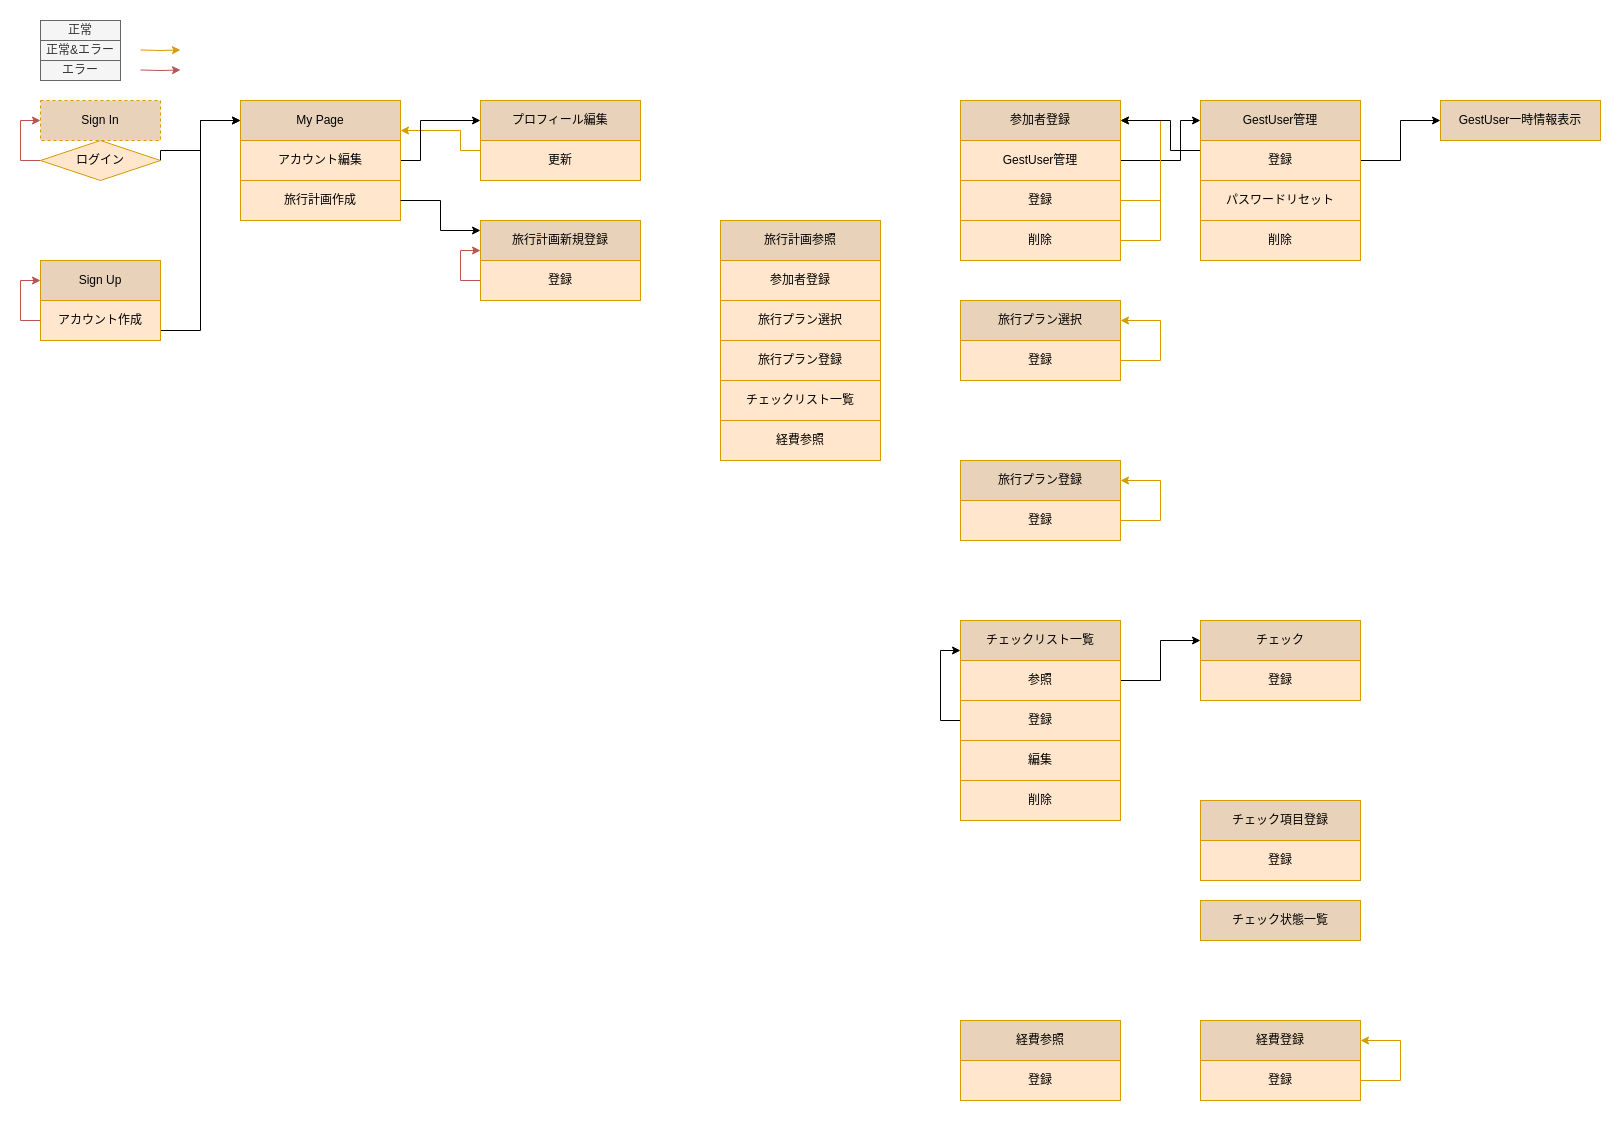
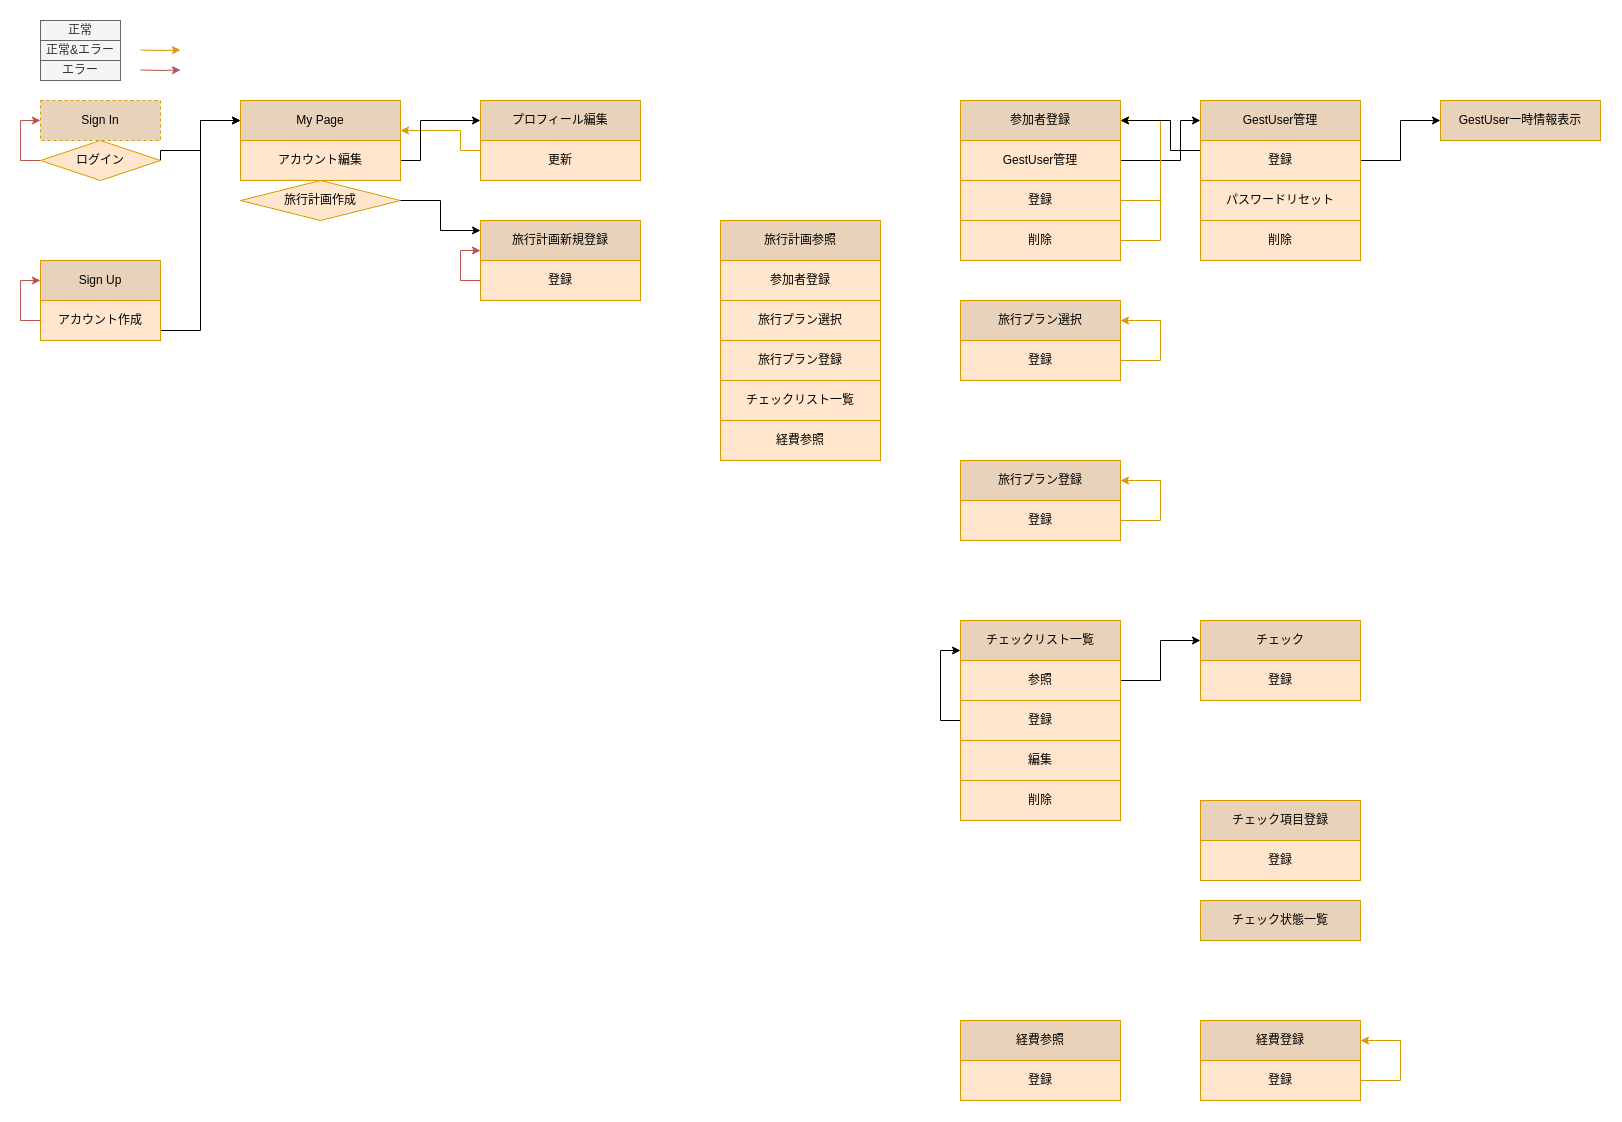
node "旅行計画作成": shape rectangle -> diamond
